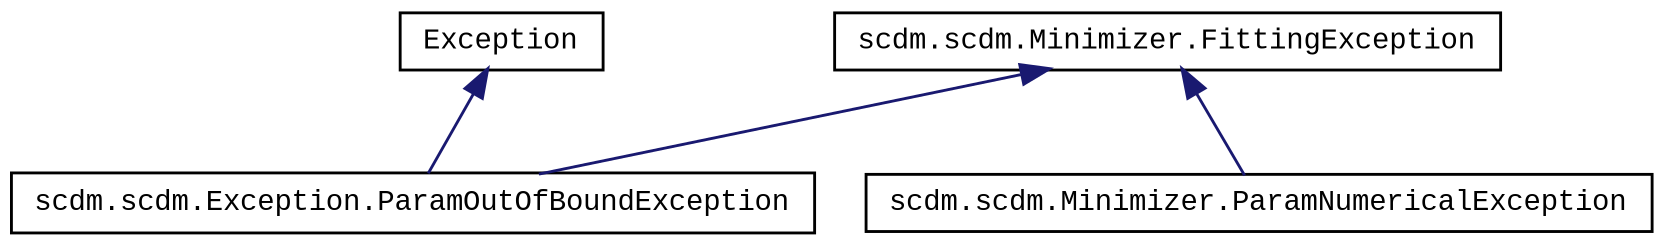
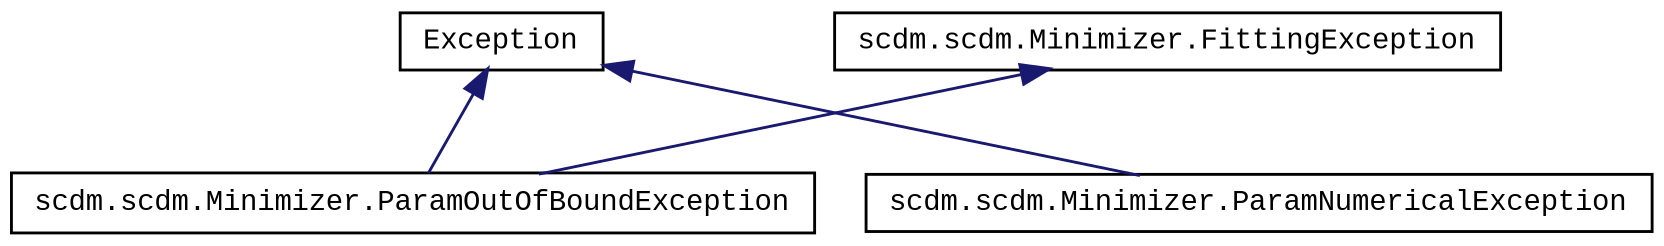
edge "scdm.scdm.Minimizer.ParamNumericalException" -> "scdm.scdm.Minimizer.FittingException": now "scdm.scdm.Minimizer.ParamNumericalException" -> "Exception"
node "scdm.scdm.Exception.ParamOutOfBoundException": label "scdm.scdm.Exception.ParamOutOfBoundException" -> "scdm.scdm.Minimizer.ParamOutOfBoundException"
